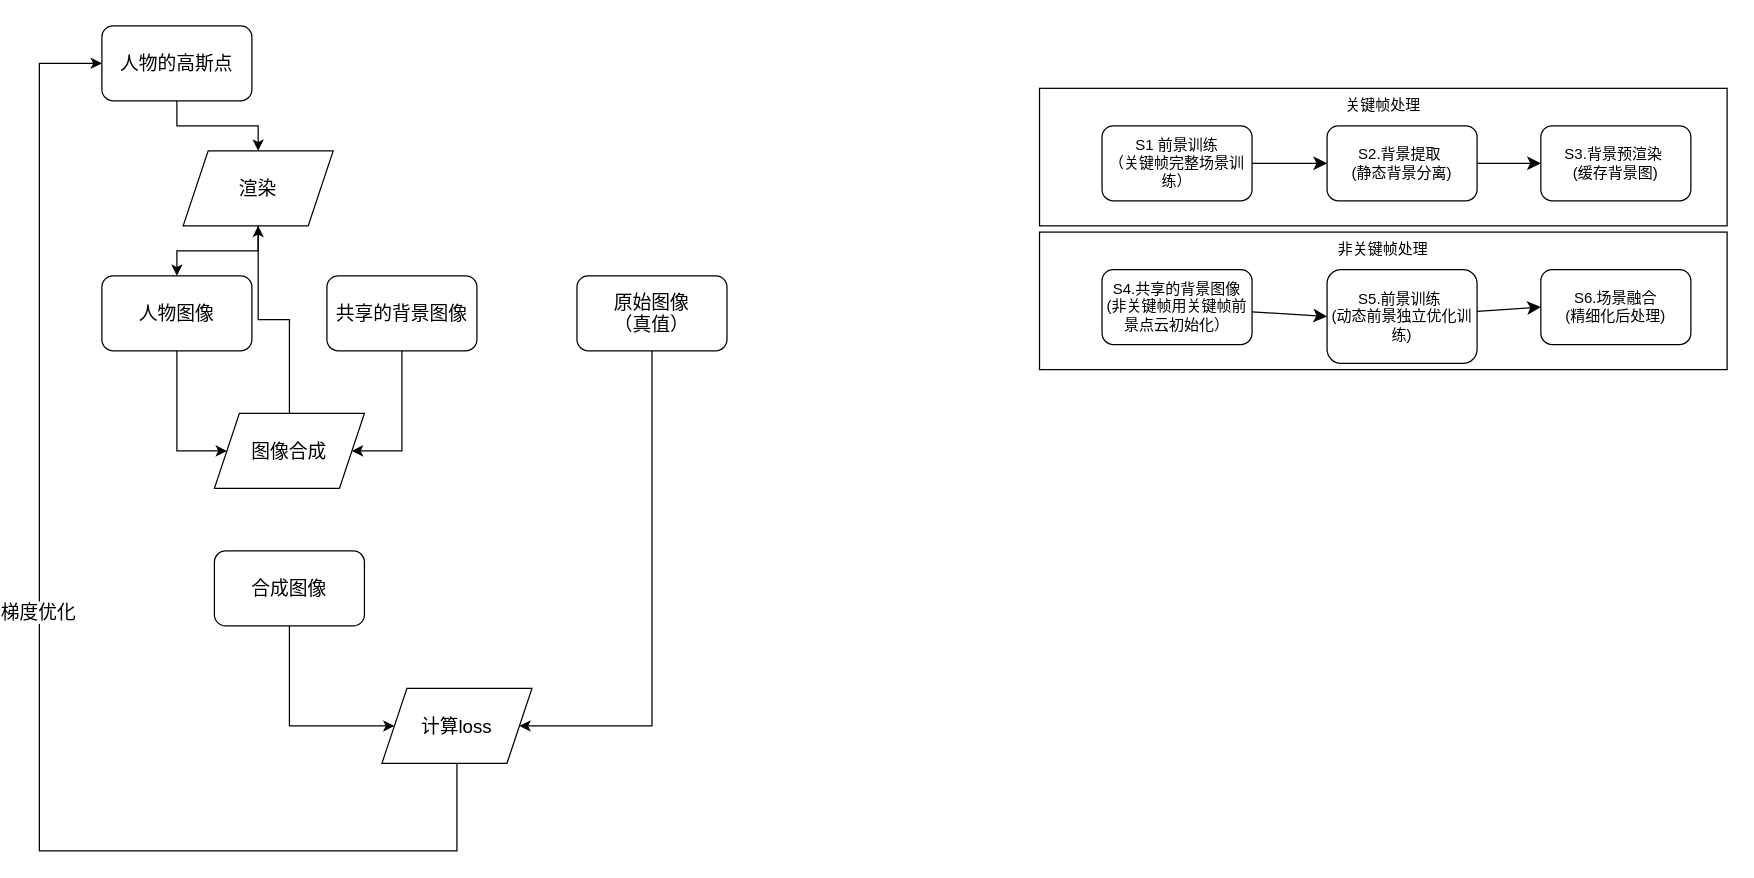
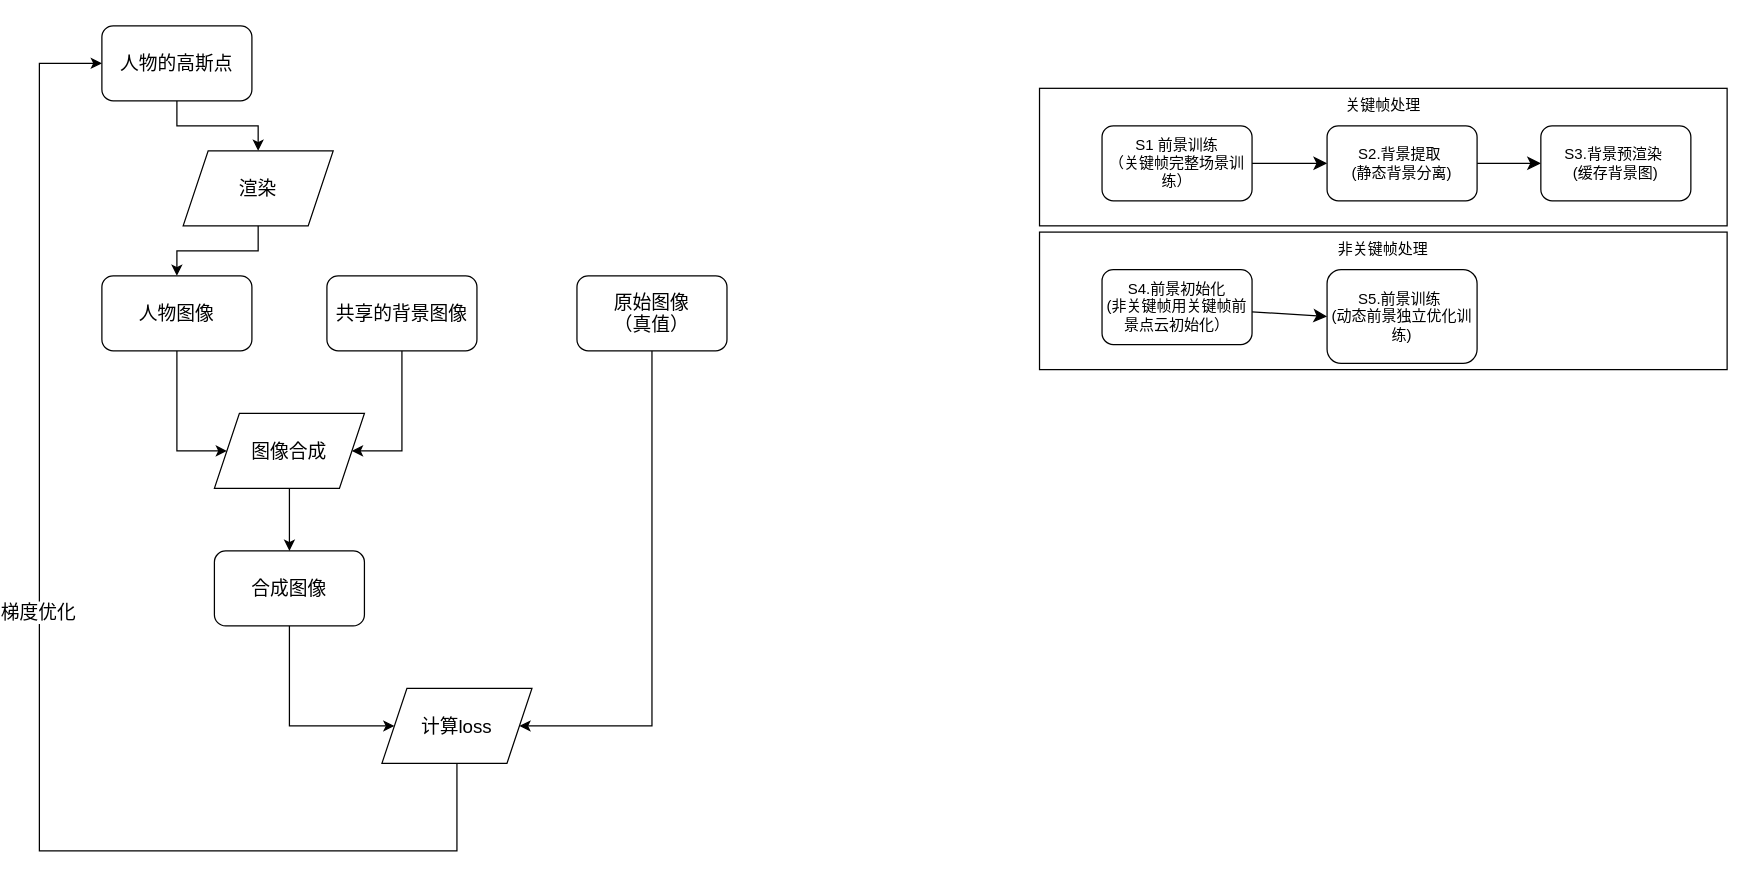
node "S4.共享的背景图像 (非关键帧用关键帧前景点云初始化）": label "S4.共享的背景图像 (非关键帧用关键帧前景点云初始化）" -> "S4.前景初始化 (非关键帧用关键帧前景点云初始化）"
node "S6.场景融合 (精细化后处理)": removed
edge "S5.前景训练 (动态前景独立优化训练)" -> "S6.场景融合 (精细化后处理)": removed
edge "图像合成" -> "渲染": now "图像合成" -> "合成图像"
